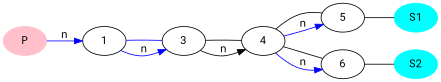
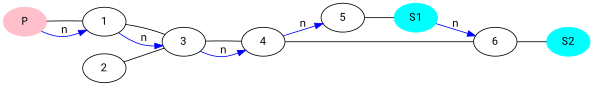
edge "5" -- "4": removed
edge "P" -- "1": added
edge "1" -- "3": color blue -> black
edge "3" -> "4": color black -> blue
edge "4" -> "6": now "S1" -> "6"
node "2": added
